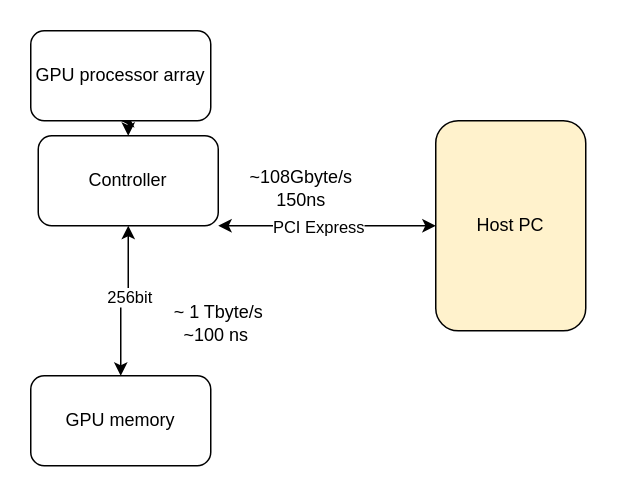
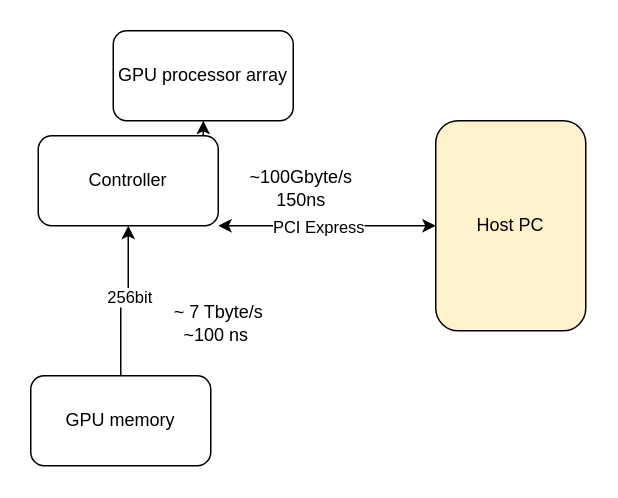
node "GPU processor array": moved (121, 76) -> (203, 76)
node "~108Gbyte/s 150ns": label "~108Gbyte/s 150ns" -> "~100Gbyte/s 150ns"
node "~ 1 Tbyte/s ~100 ns": label "~ 1 Tbyte/s ~100 ns" -> "~ 7 Tbyte/s ~100 ns"
edge "Controller" -- "GPU memory": arrowhead classic -> none
